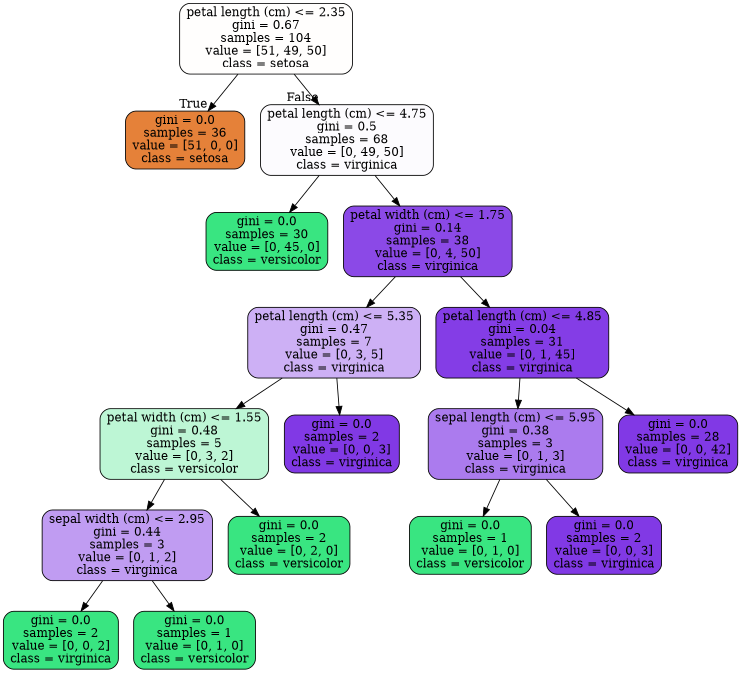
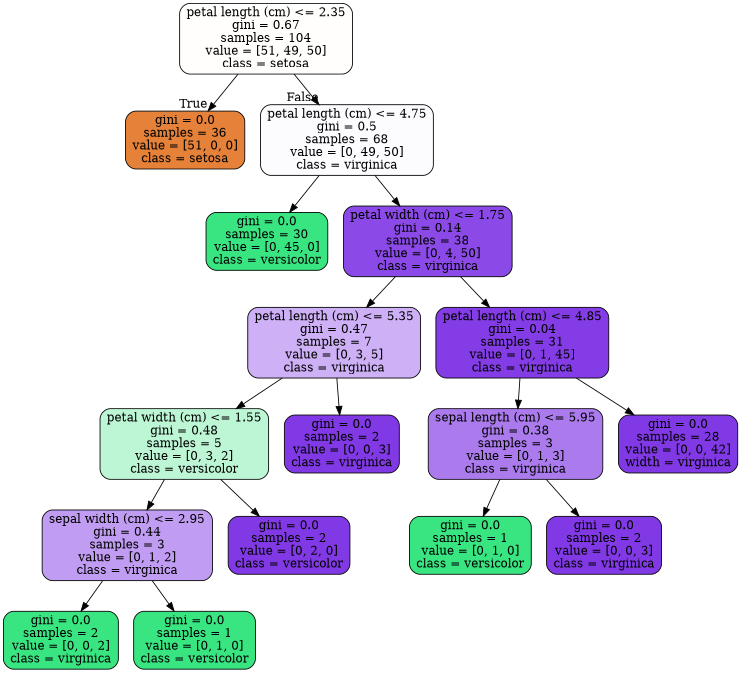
node "gini = 0.0 samples = 28 value = [0, 0, 42] class = virginica": label "gini = 0.0 samples = 28 value = [0, 0, 42] class = virginica" -> "gini = 0.0 samples = 28 value = [0, 0, 42] width = virginica"
node "gini = 0.0 samples = 2 value = [0, 2, 0] class = versicolor": fillcolor #39e581 -> #8139e5
